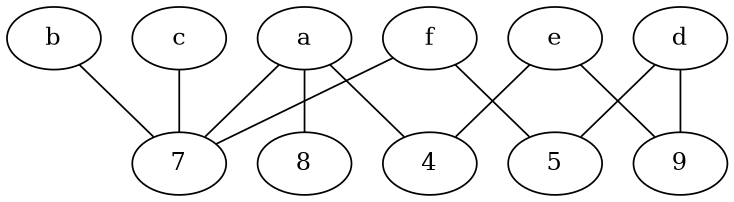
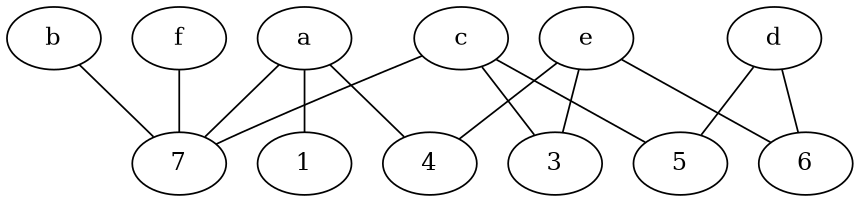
edge "f" -- "5": now "c" -- "5"
node "8": label "8" -> "1"
node "3": added
node "9": label "9" -> "6"
